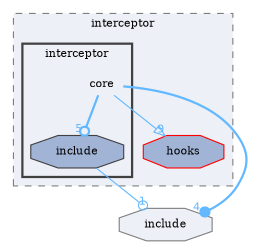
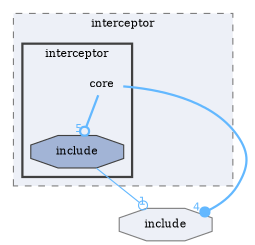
node "hooks": removed
